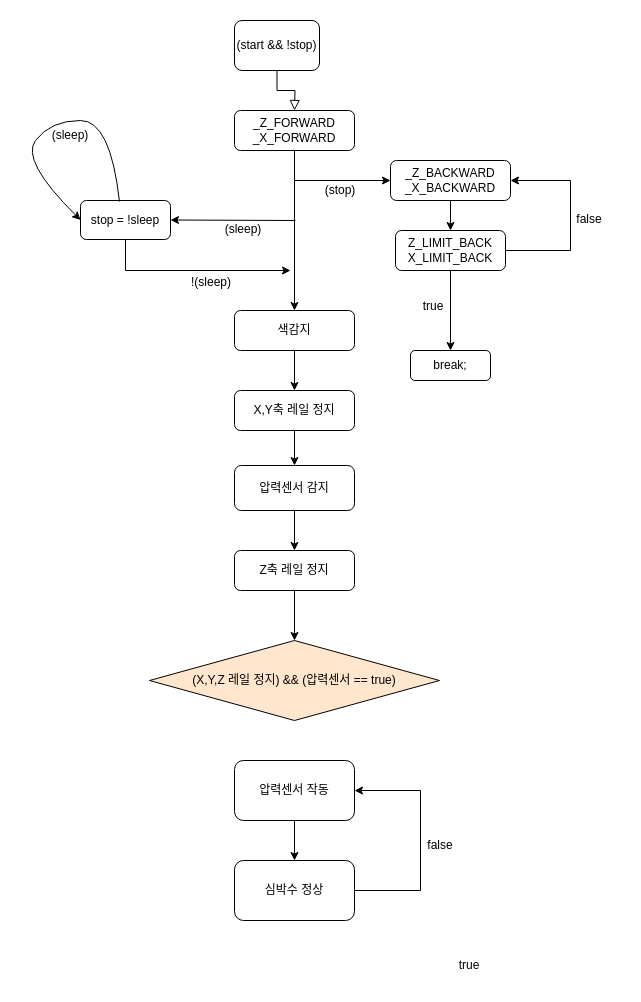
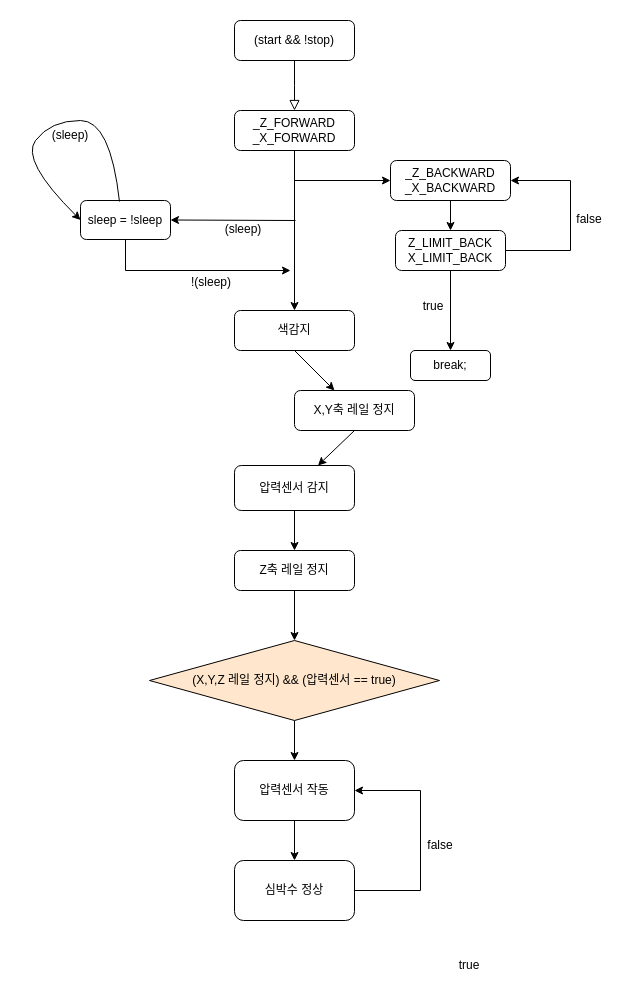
node "(start && !stop)": size 85x50 -> 120x40
node "(stop)": removed
node "stop = !sleep": label "stop = !sleep" -> "sleep = !sleep"
node "X,Y축 레일 정지": moved (295, 411) -> (355, 411)
edge "(X,Y,Z 레일 정지) && (압력센서 == true)" -> "압력센서 작동": added
